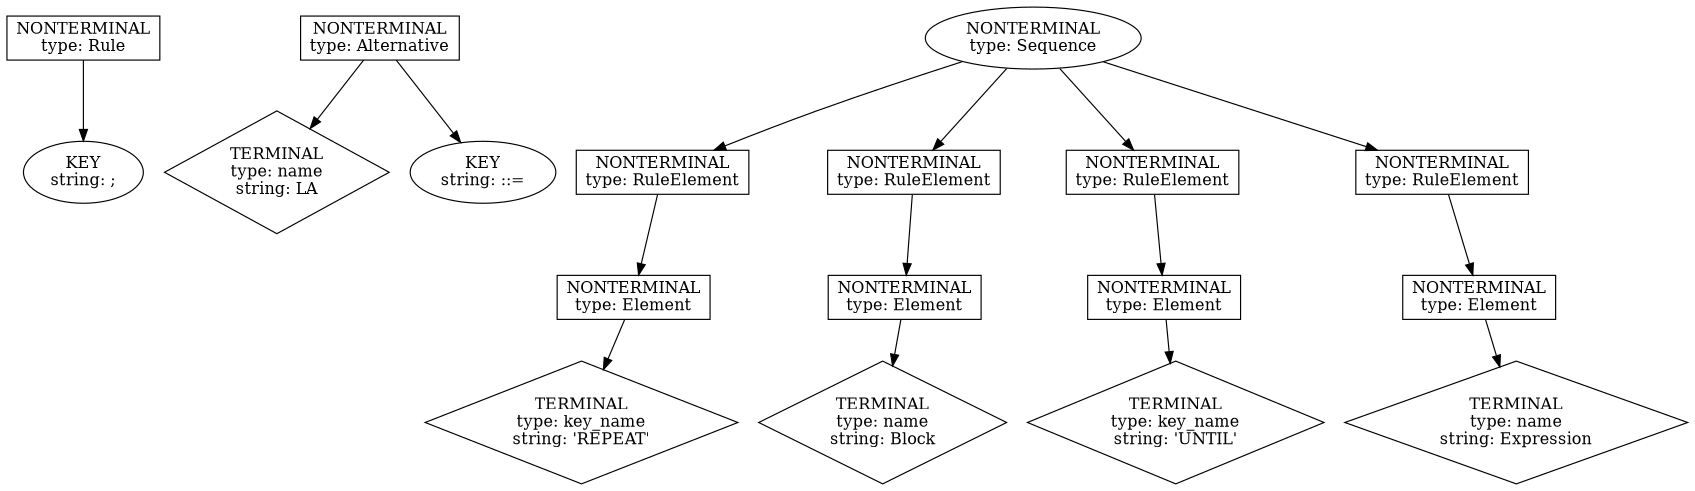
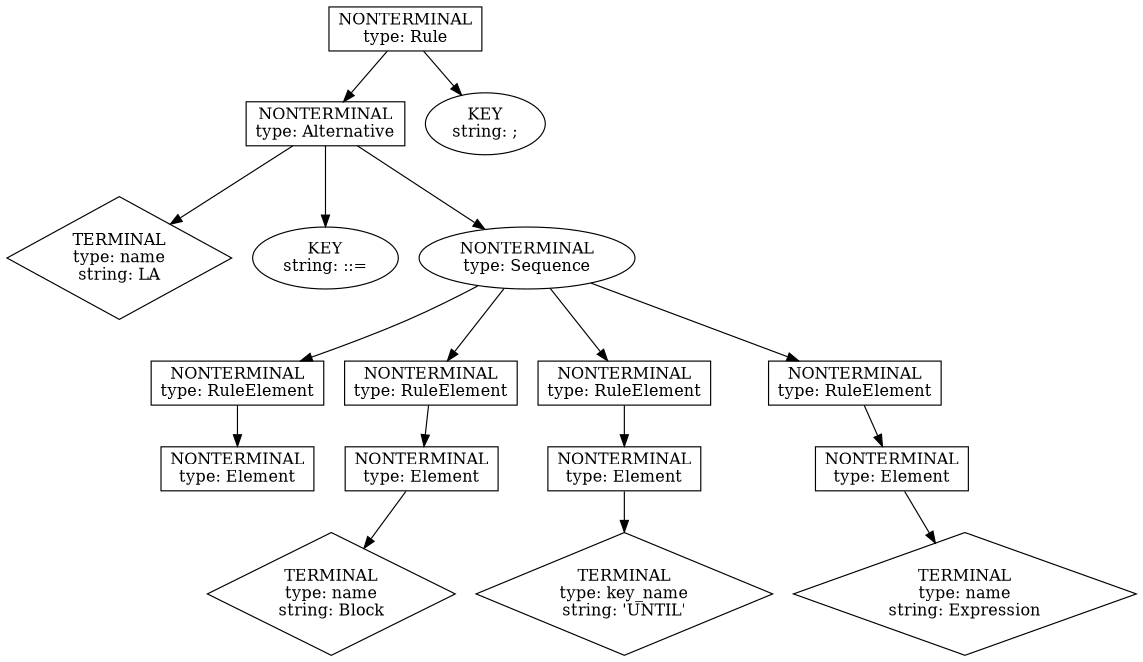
edge "NONTERMINAL type: Rule" -> "NONTERMINAL type: Alternative": added
edge "NONTERMINAL type: Alternative" -> "NONTERMINAL type: Sequence": added
node "TERMINAL type: key_name string: 'REPEAT'": removed
